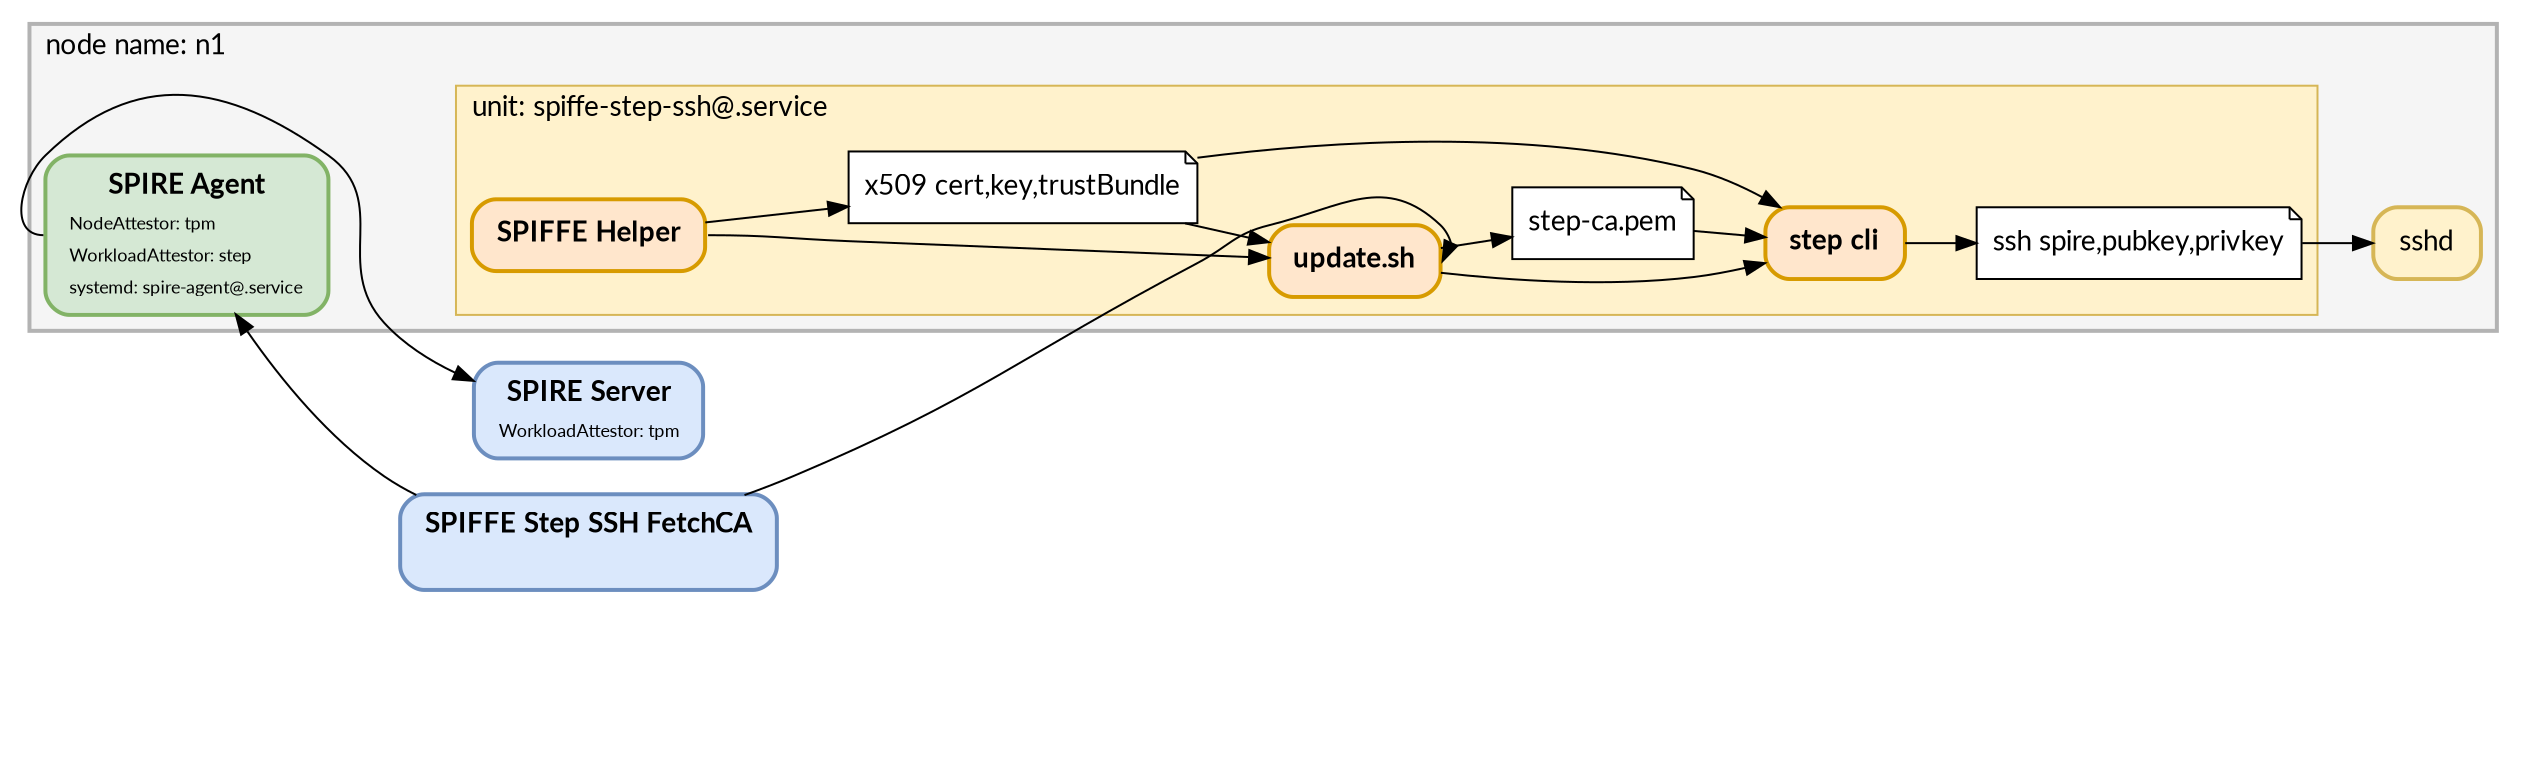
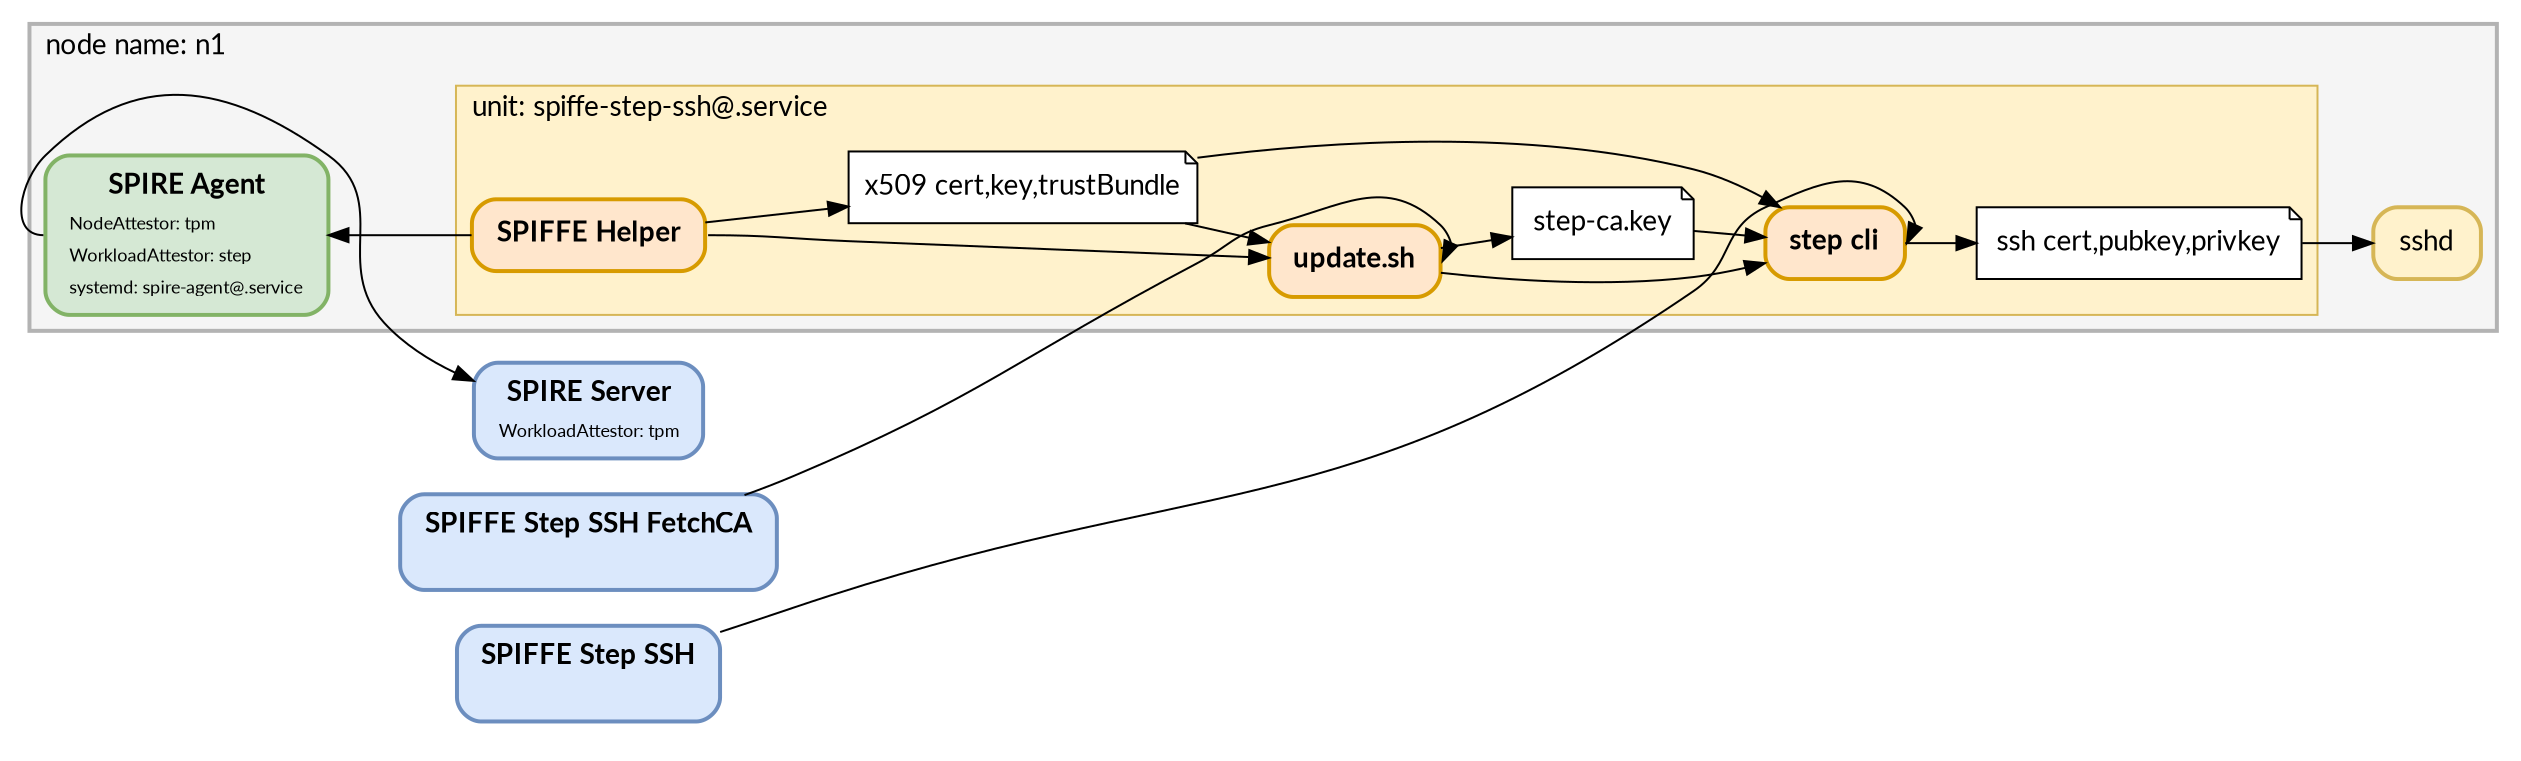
node "step-ca.pem": label "step-ca.pem" -> "step-ca.key"
node "ssh spire,pubkey,privkey": label "ssh spire,pubkey,privkey" -> "ssh cert,pubkey,privkey"
edge "SPIFFE Step SSH FetchCA" -> "SPIRE Agent": now "SPIFFE Helper" -> "SPIRE Agent"
node "SPIFFE Step SSH": added
